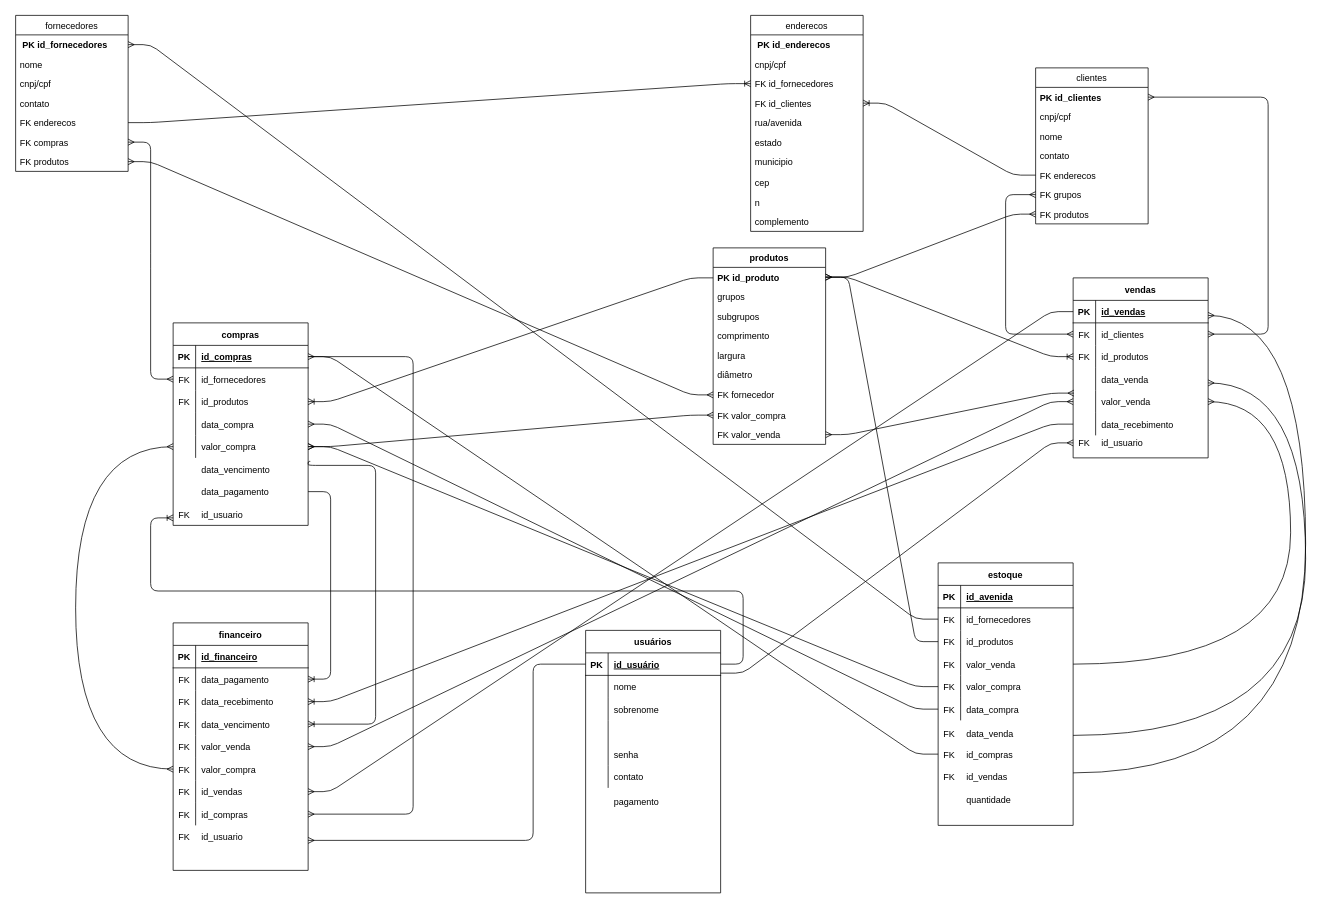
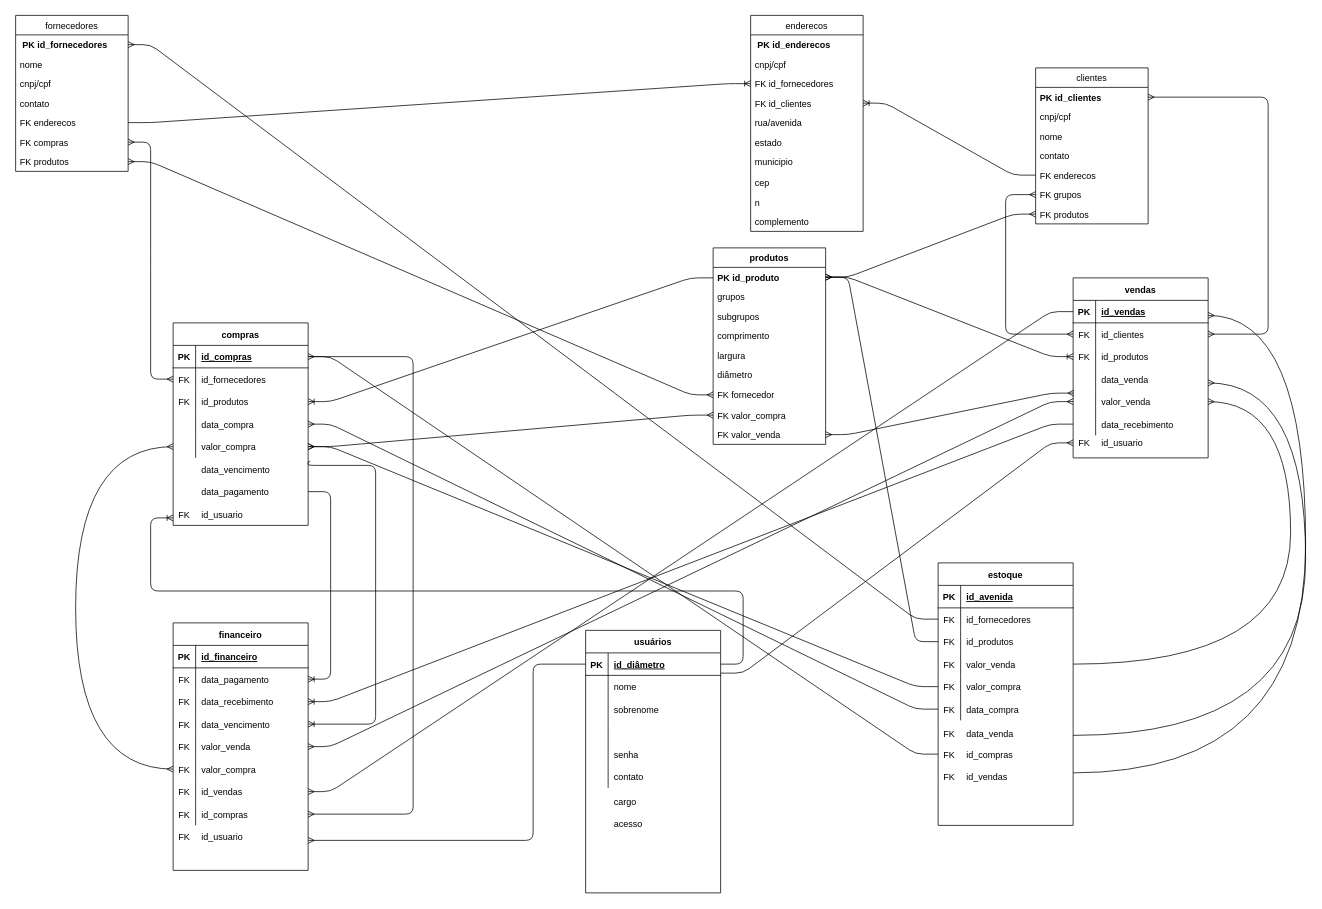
node "id_usuário": label "id_usuário" -> "id_diâmetro"
node "quantidade": removed
node "pagamento": label "pagamento" -> "cargo"
node "acesso": added
